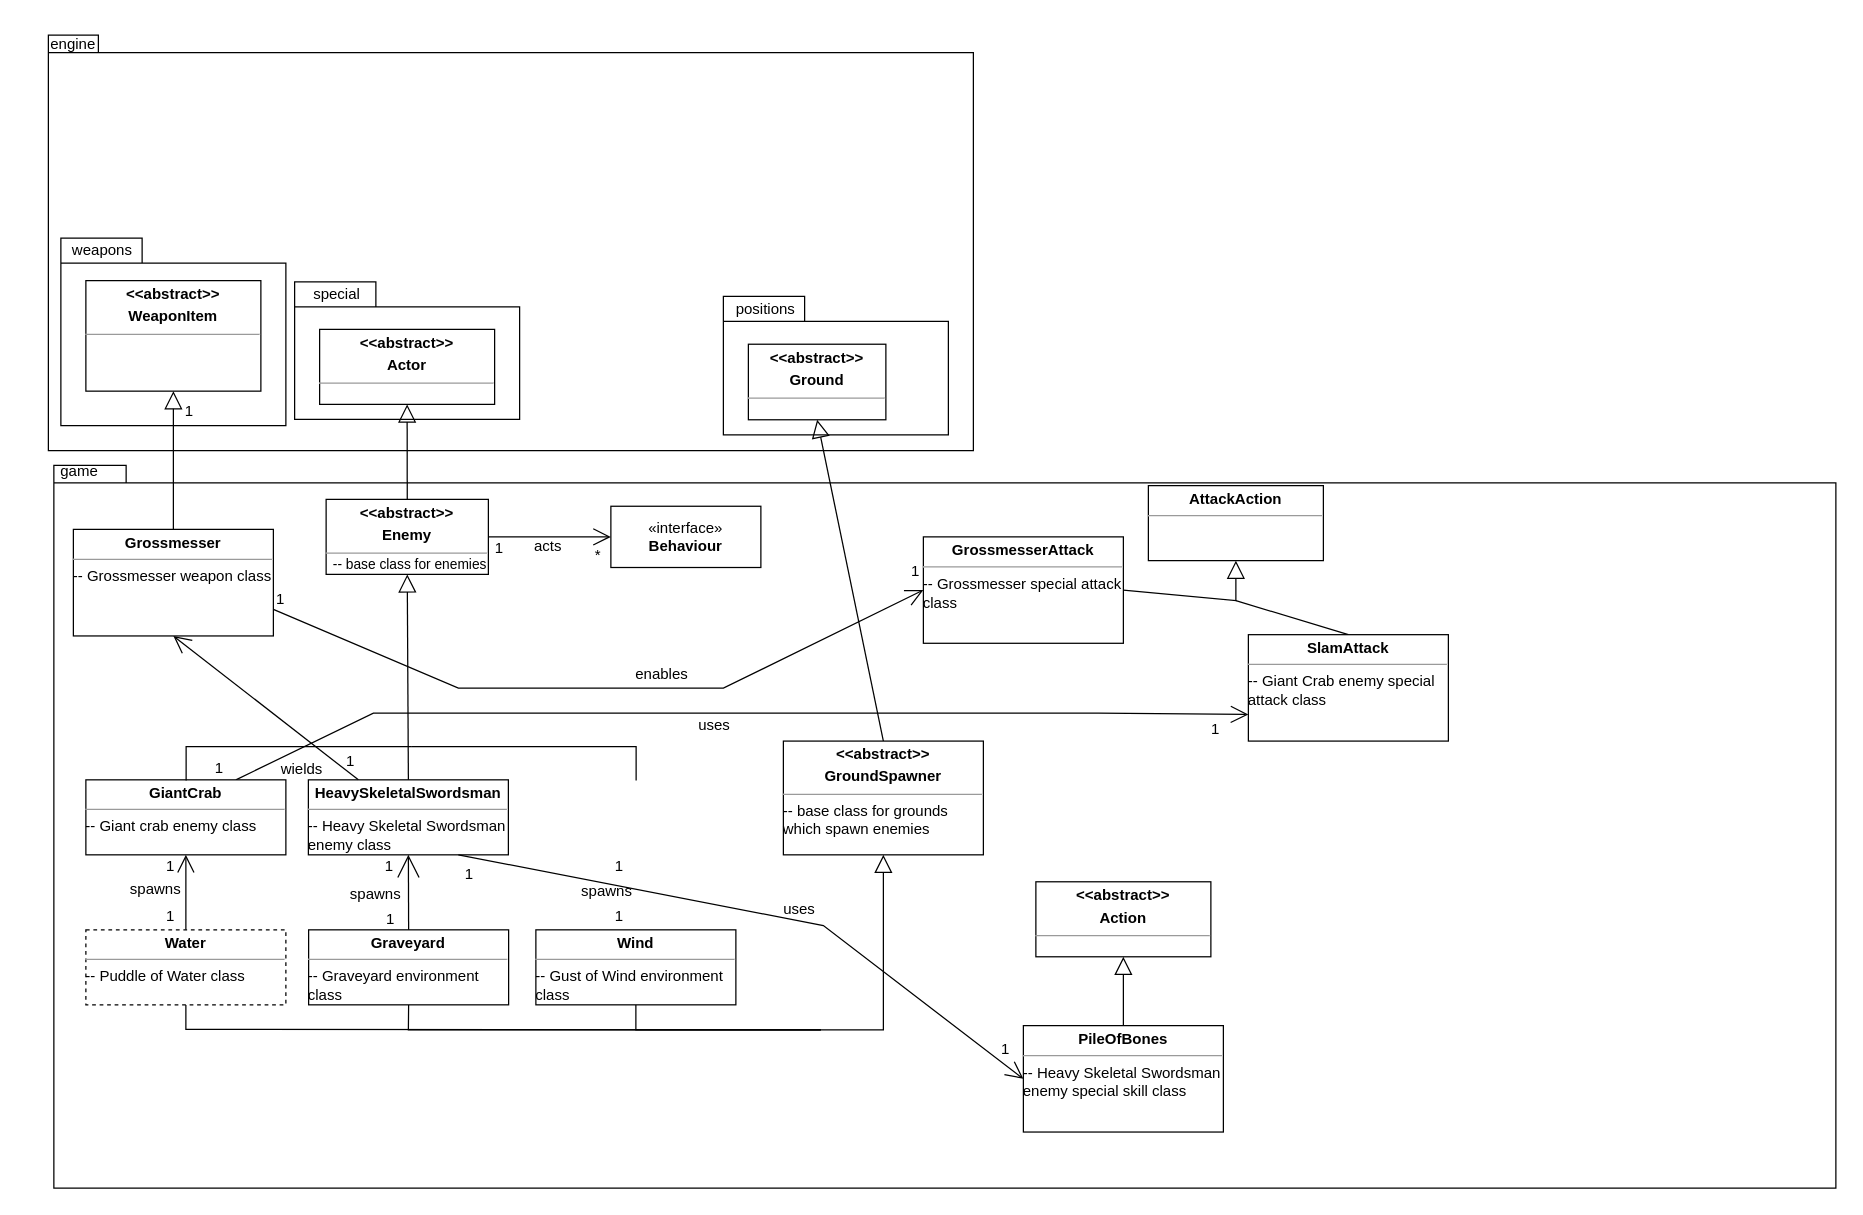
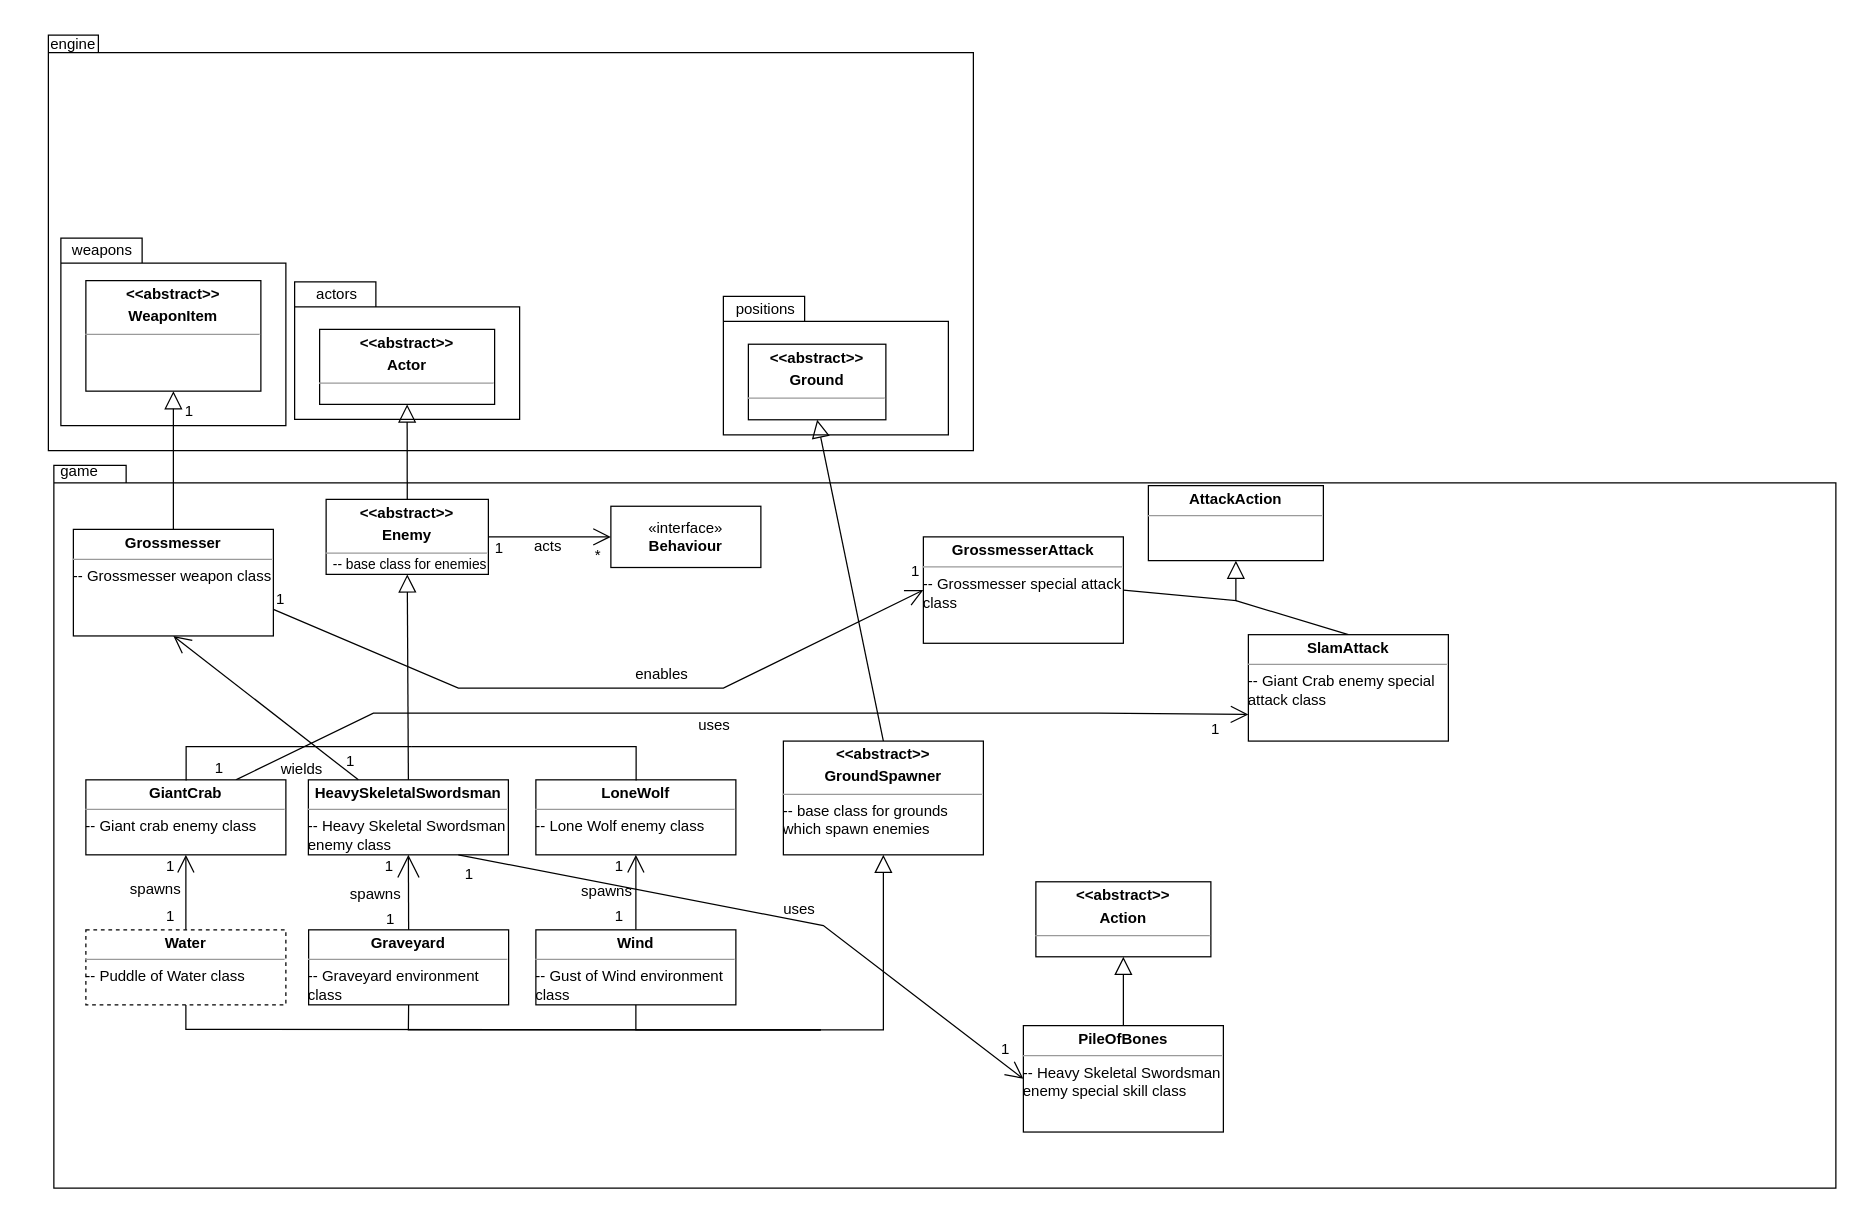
node "special": label "special" -> "actors"
node "LoneWolf -- Lone Wolf enemy class": added
edge "Wind -- Gust of Wind environment class" -> "LoneWolf -- Lone Wolf enemy class": added
